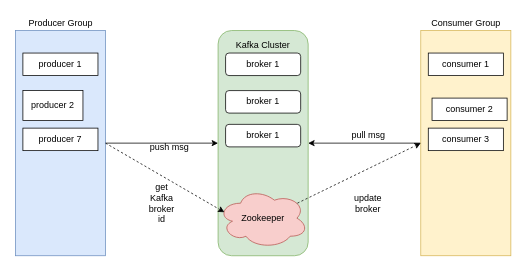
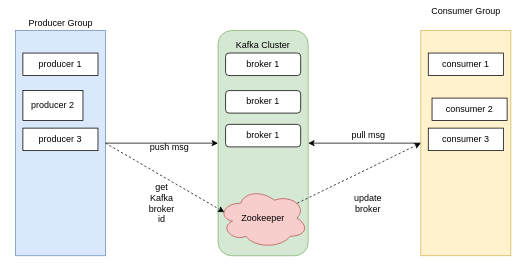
node "Consumer Group": moved (465, 23) -> (465, 12)
node "producer 7": label "producer 7" -> "producer 3"
